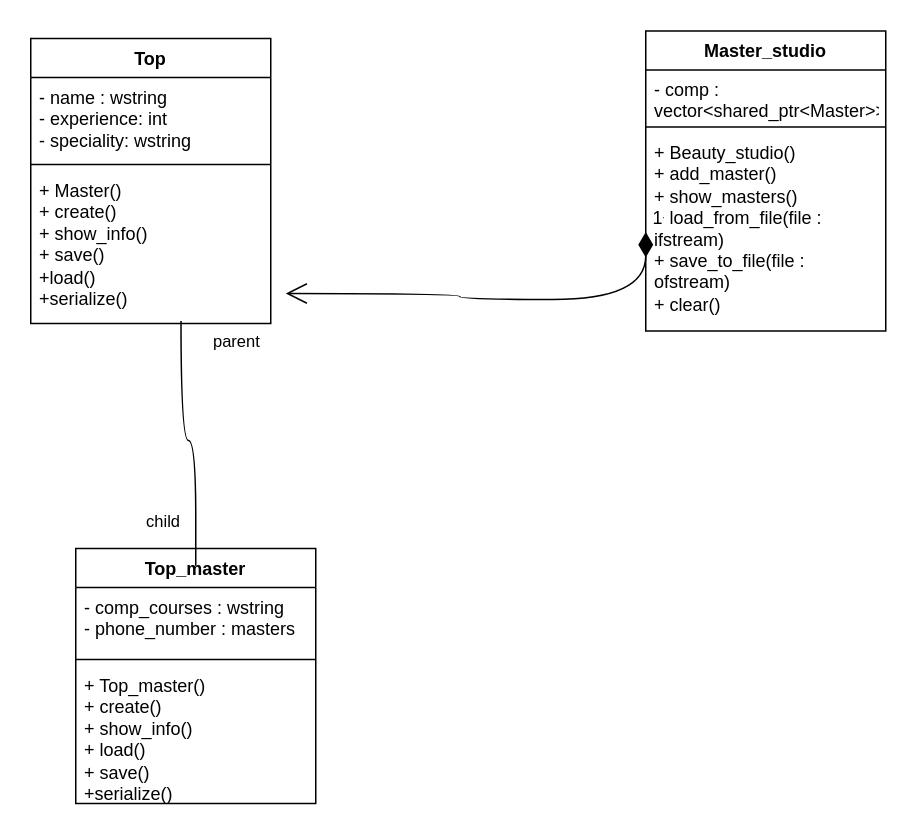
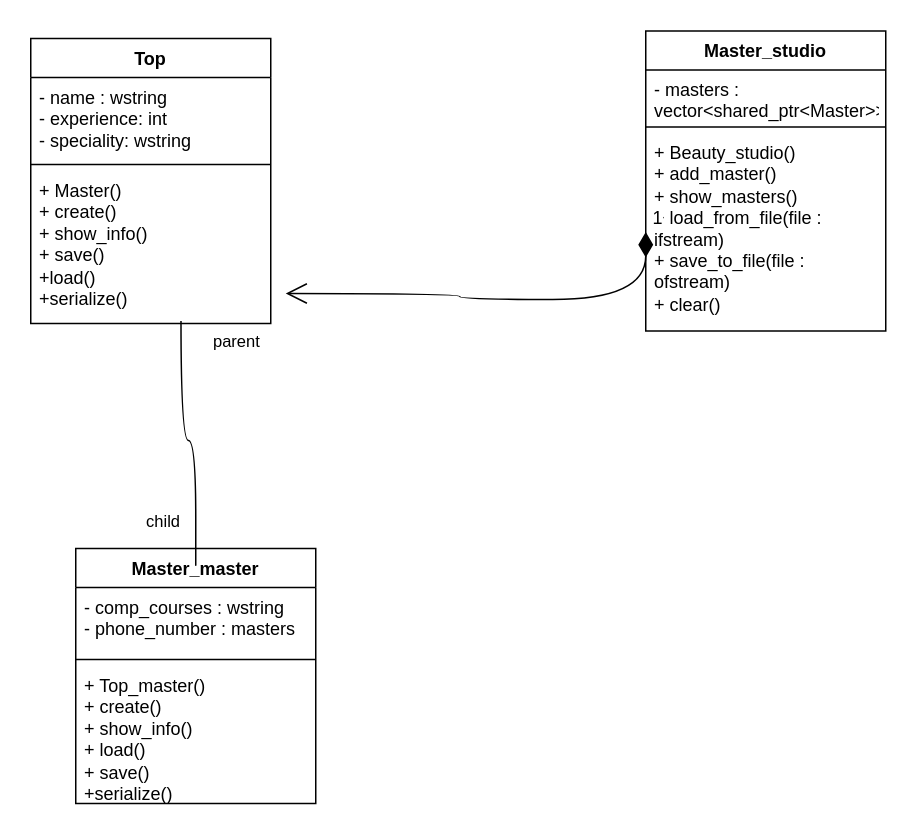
node "- comp : vector<shared_ptr<Master>>": label "- comp : vector<shared_ptr<Master>>" -> "- masters : vector<shared_ptr<Master>>"
node "Top_master": label "Top_master" -> "Master_master"
